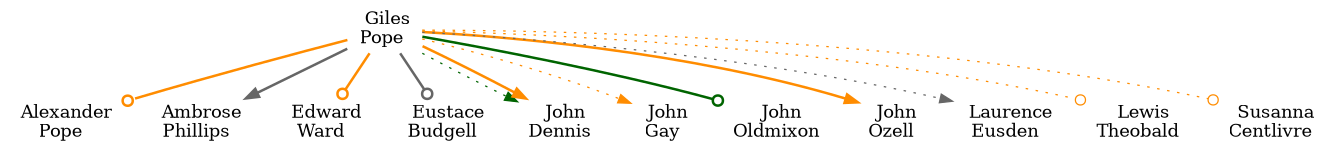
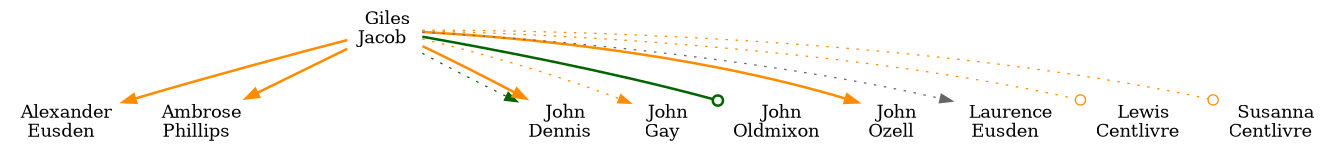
node "Giles": text "Pope" -> "Jacob"
edge "Giles" -> "Alexander": arrowhead odot -> normal
edge "Giles" -> "Ambrose": color gray40 -> darkorange
node "Edward": removed
node "Eustace": removed
node "Alexander": text "Pope" -> "Eusden"
node "Lewis": text "Theobald" -> "Centlivre"
